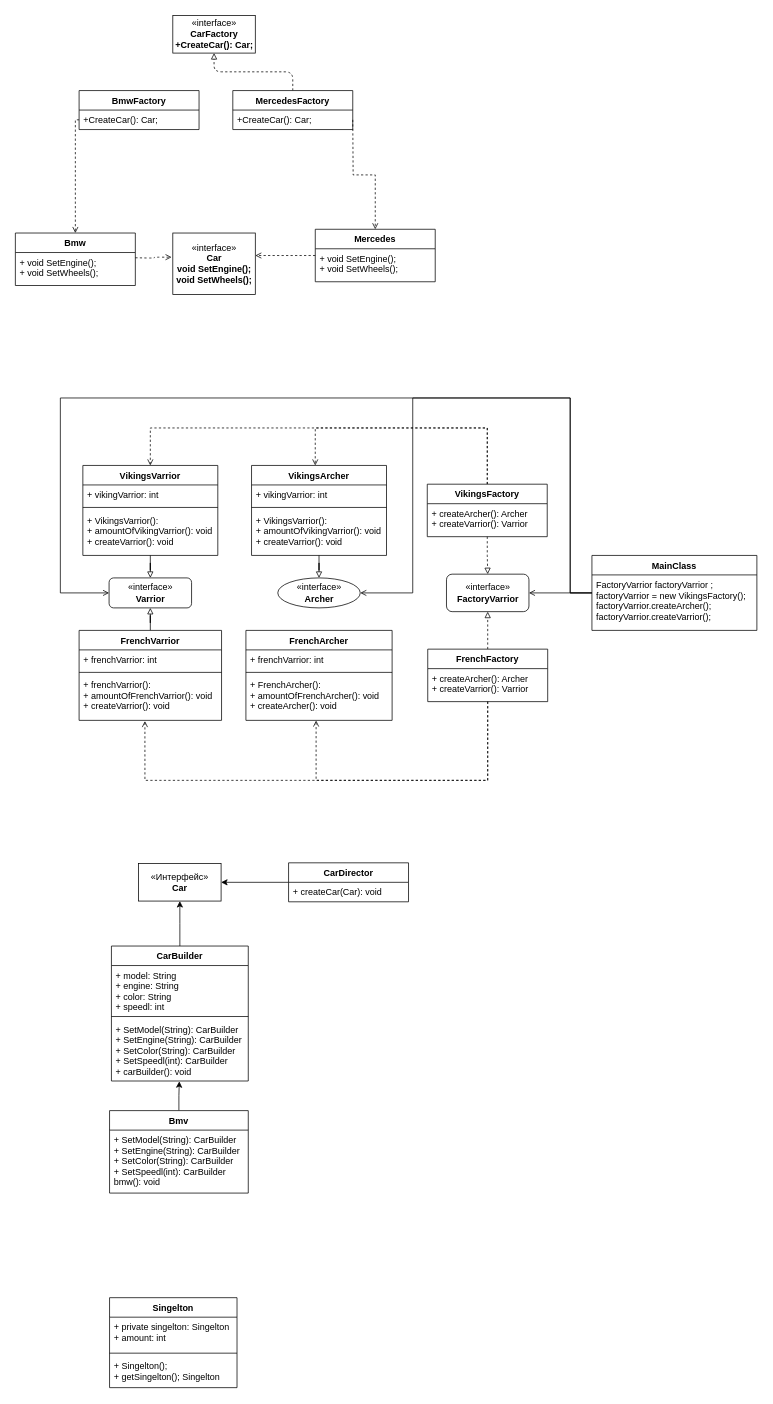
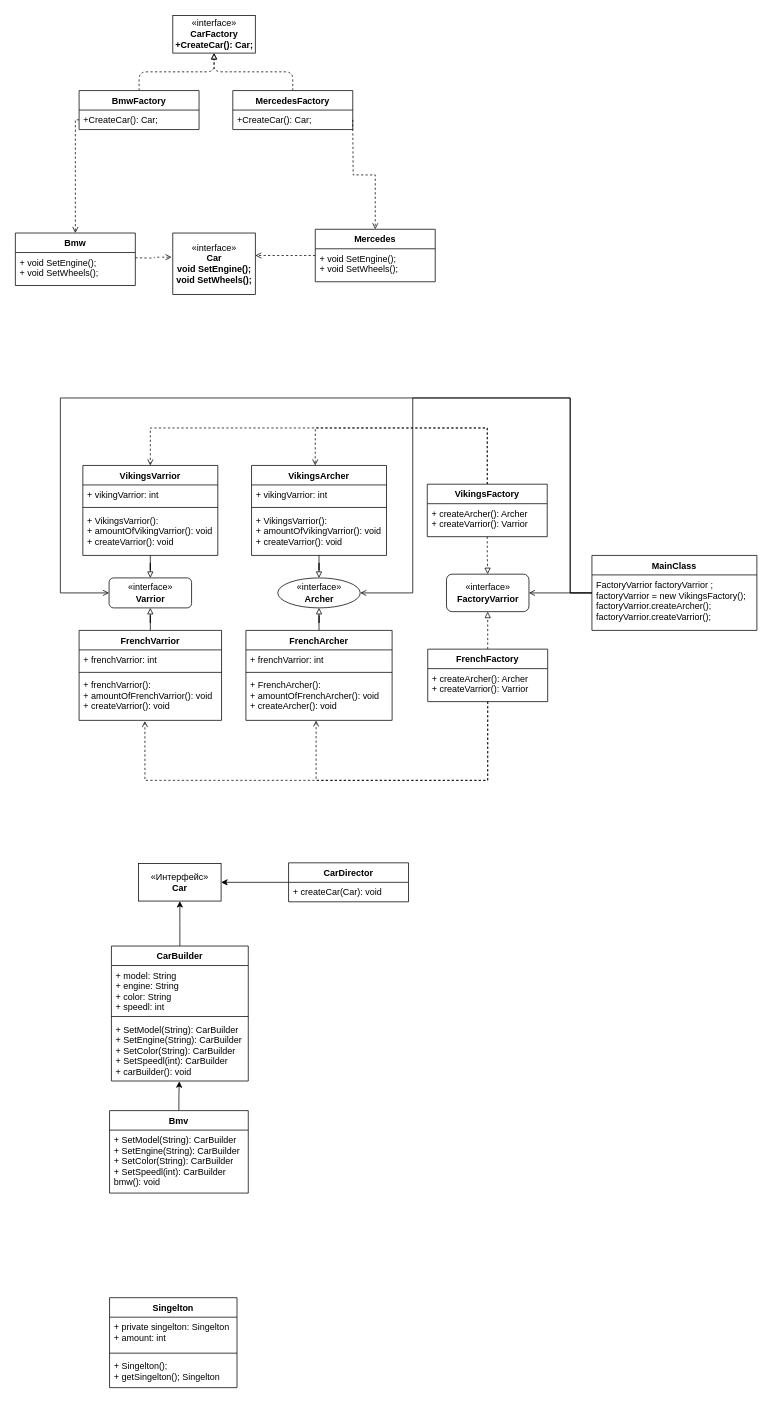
edge "BmwFactory" -> "«interface» CarFactory +CreateCar(): Car;": added
edge "FrenchArcher" -> "«interface» Archer": added
